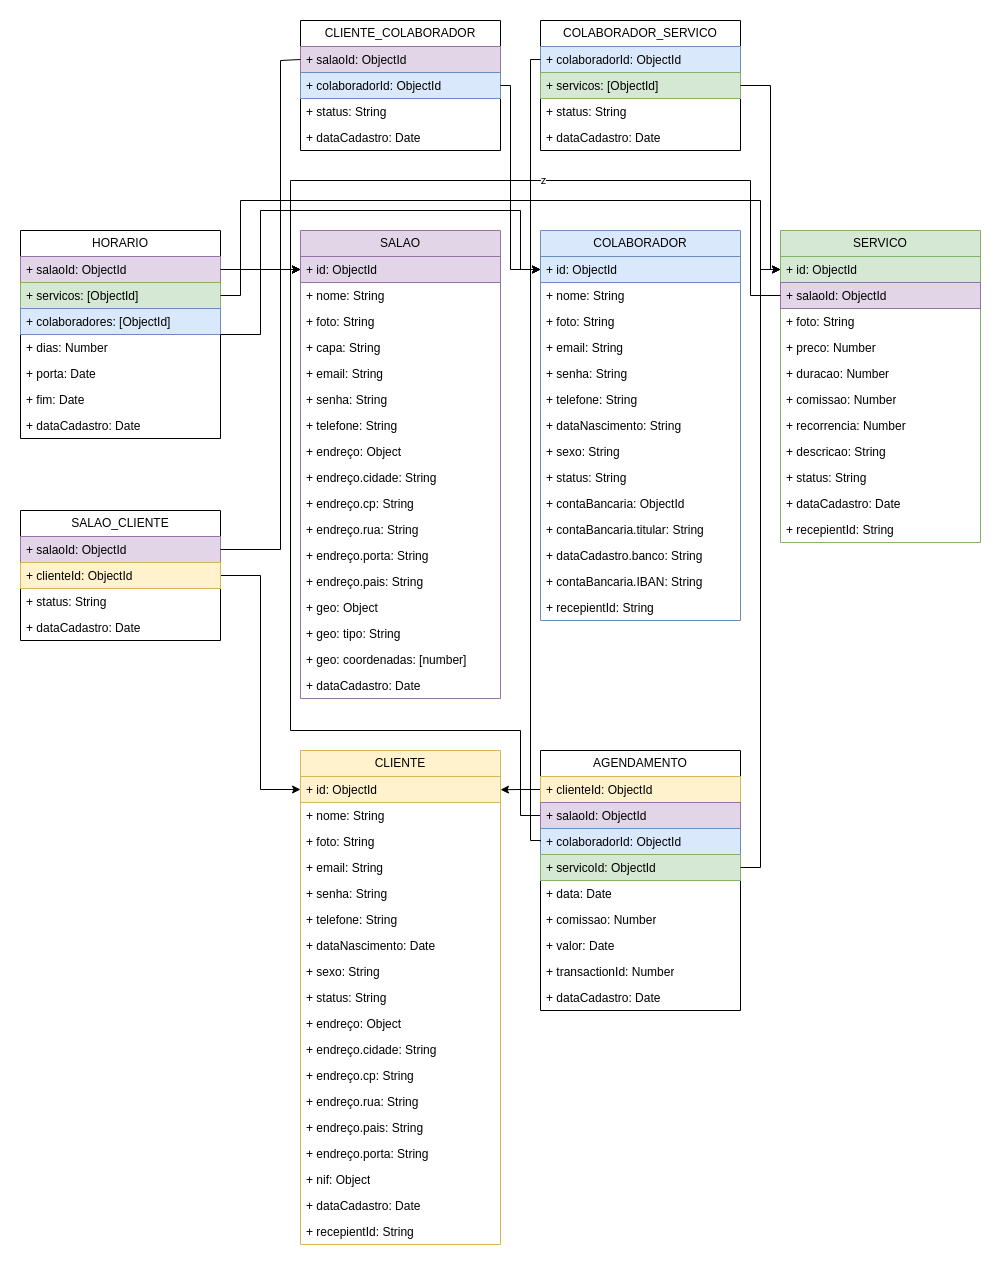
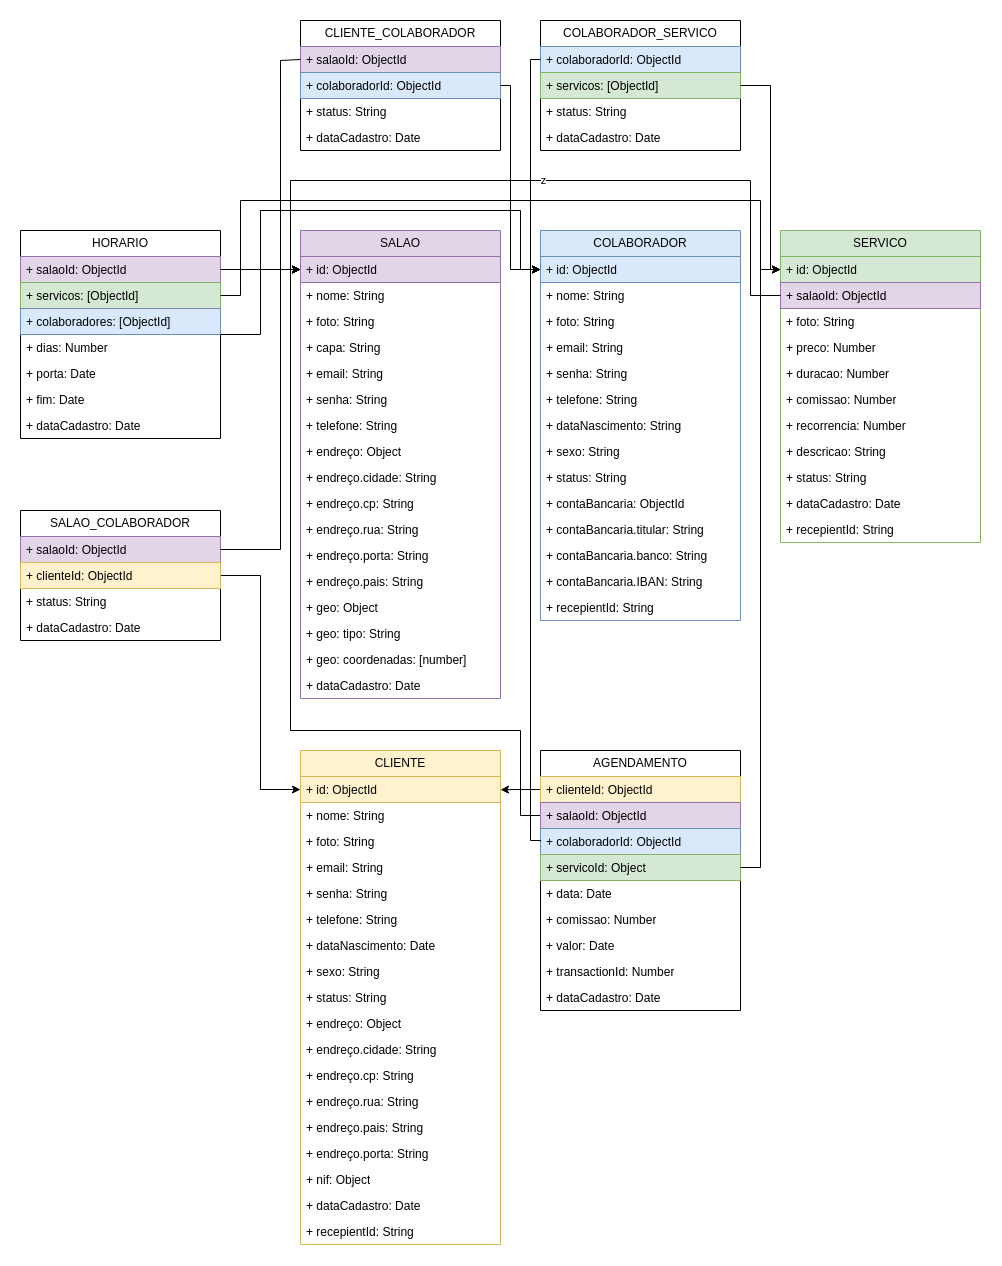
node "SALAO_CLIENTE": label "SALAO_CLIENTE" -> "SALAO_COLABORADOR"
node "+ dataCadastro.banco: String": label "+ dataCadastro.banco: String" -> "+ contaBancaria.banco: String"
node "+ servicoId: ObjectId": label "+ servicoId: ObjectId" -> "+ servicoId: Object"
